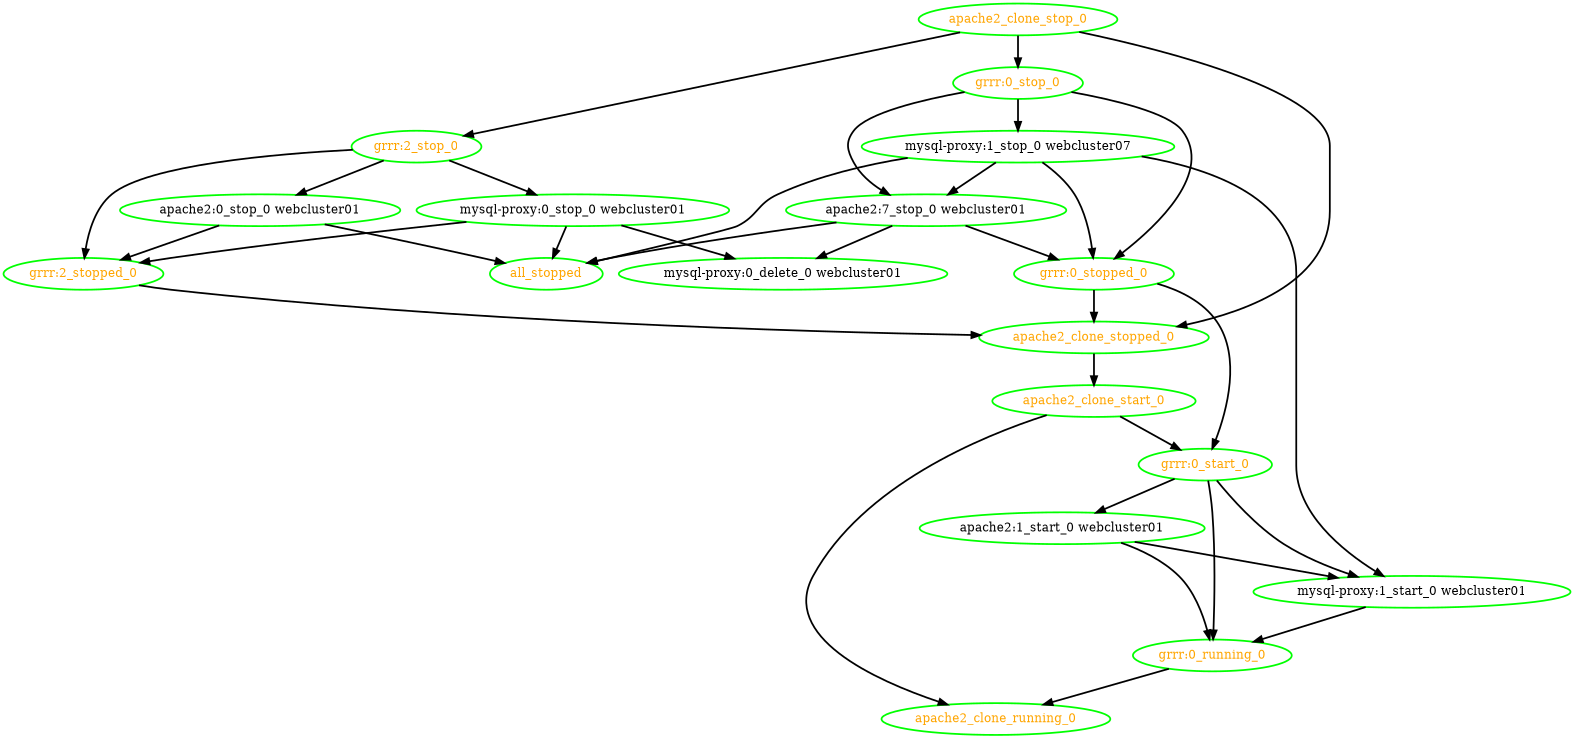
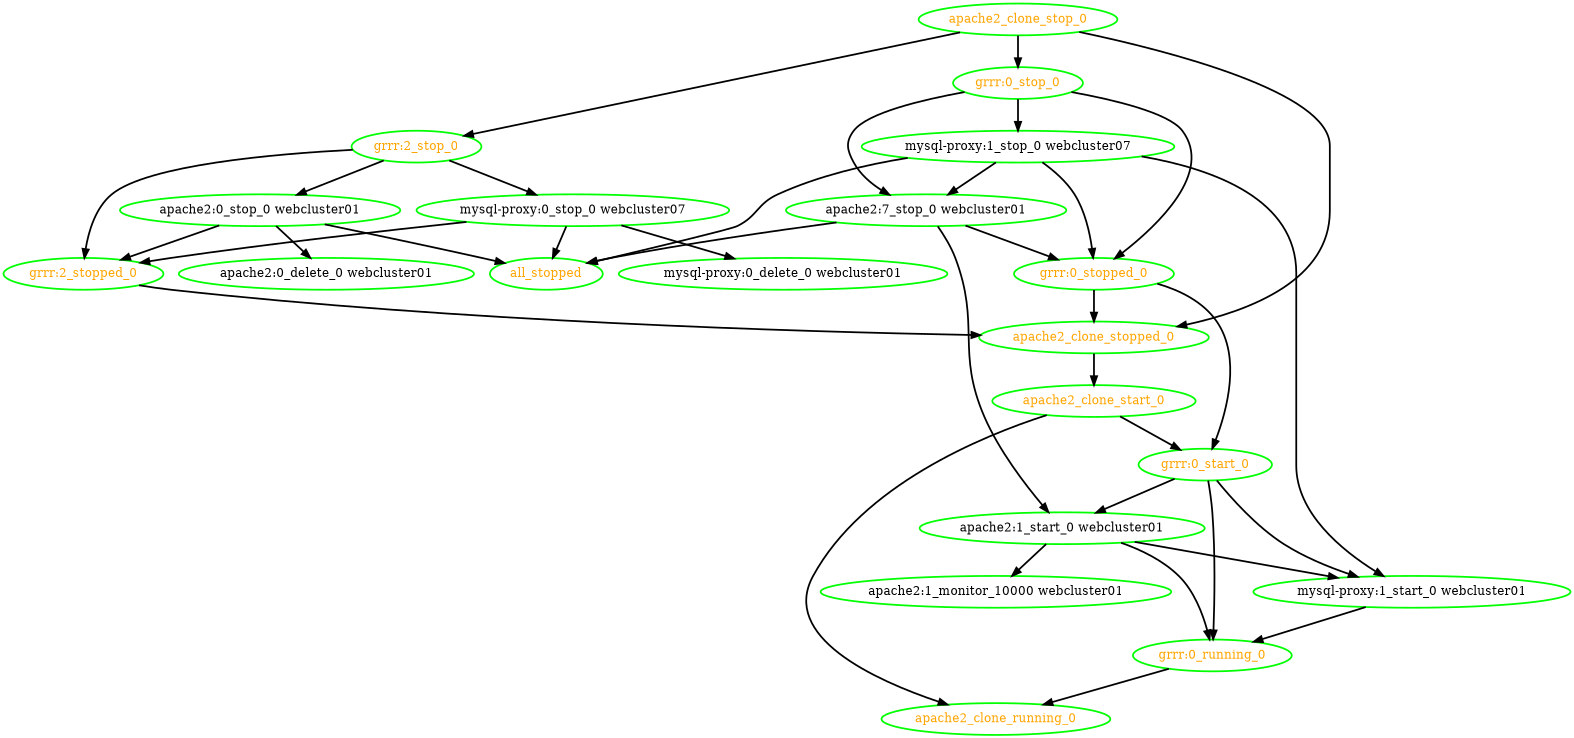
node "mysql-proxy:0_stop_0 webcluster01": label "mysql-proxy:0_stop_0 webcluster01" -> "mysql-proxy:0_stop_0 webcluster07"
edge "apache2:7_stop_0 webcluster01" -> "mysql-proxy:0_delete_0 webcluster01": now "apache2:7_stop_0 webcluster01" -> "apache2:1_start_0 webcluster01"
node "apache2:0_delete_0 webcluster01": added
node "apache2:1_monitor_10000 webcluster01": added
